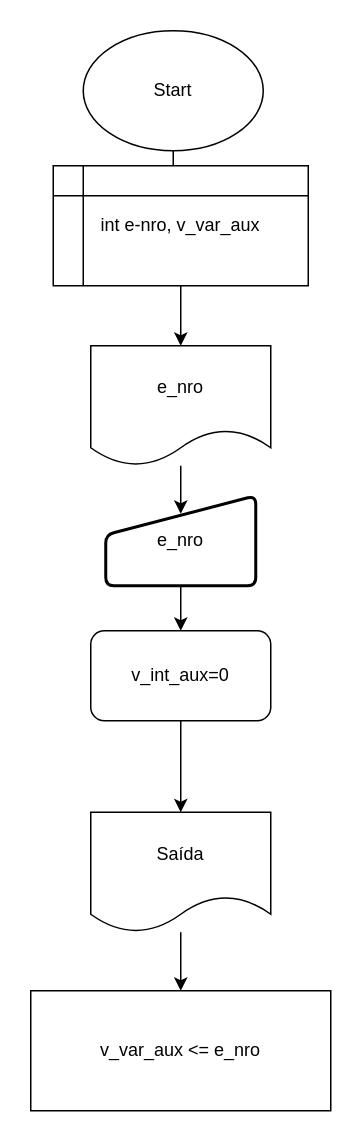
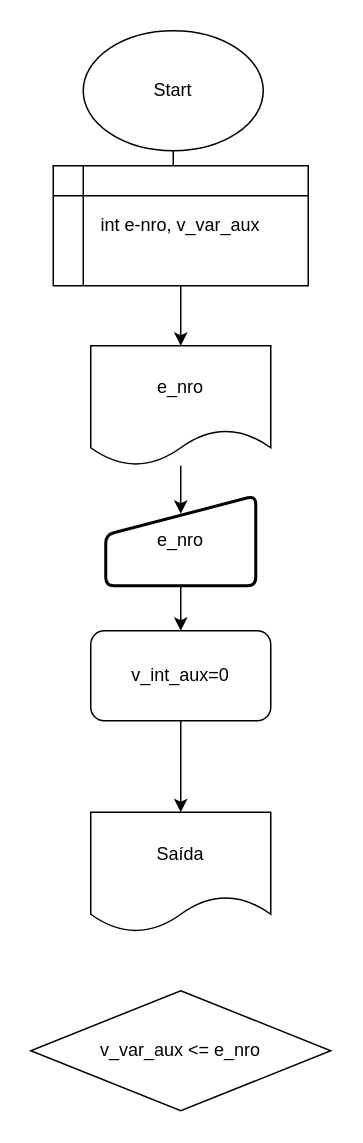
edge "Saída" -> "v_var_aux <= e_nro": removed
node "v_var_aux <= e_nro": shape rectangle -> diamond
